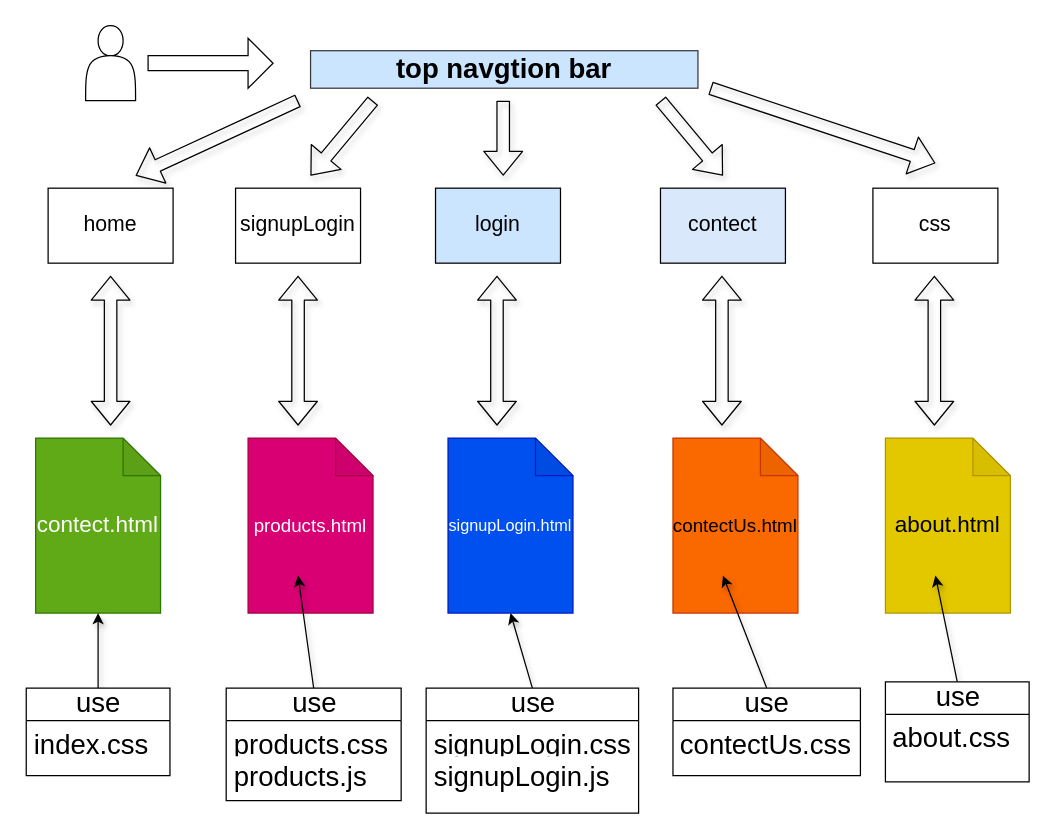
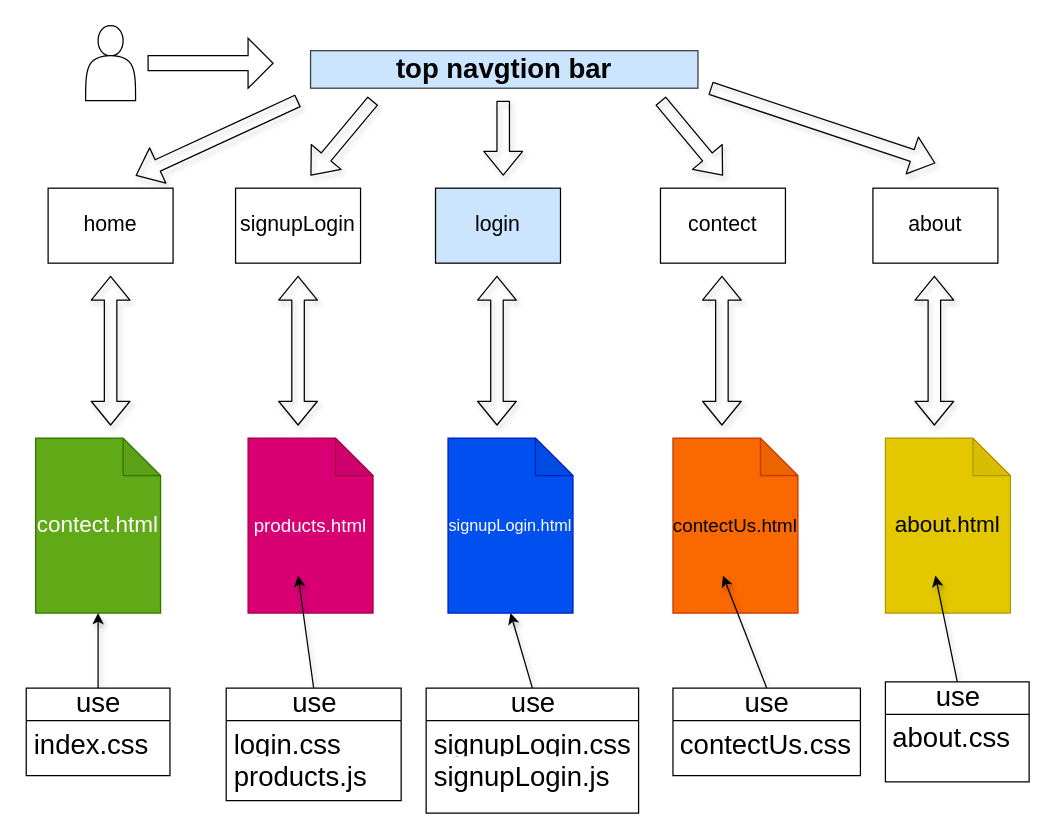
node "contect": fillcolor #dae8fc -> #ffffff
node "css": label "css" -> "about"
node "products.css": label "products.css" -> "login.css"
